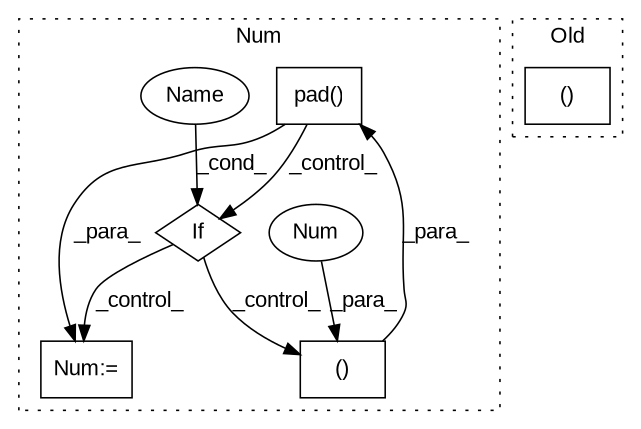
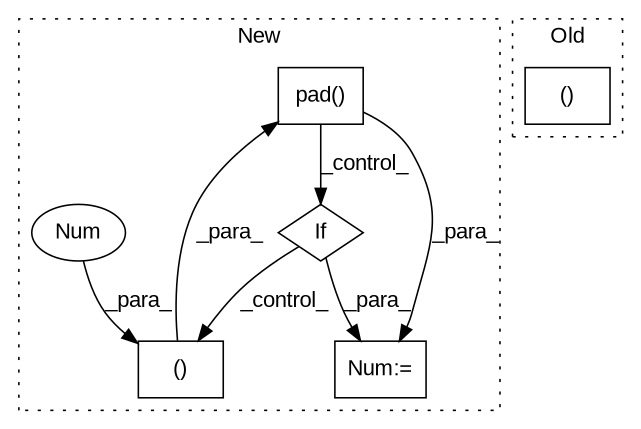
cluster "Num": label "Num" -> "New"
node "Name": removed
edge "If" -> "Num:=": label "_control_" -> "_para_"
